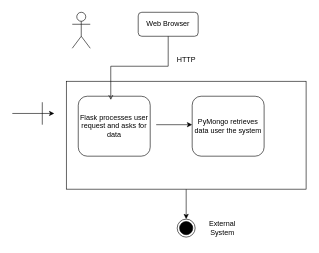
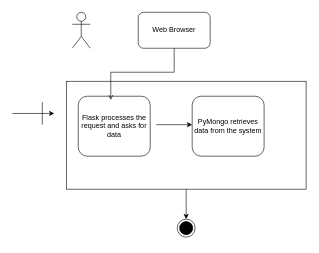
node "Web Browser": size 60x24 -> 72x36
node "HTTP": removed
node "Flask processes user request and asks for data": label "Flask processes user request and asks for data" -> "Flask processes the request and asks for data"
node "PyMongo retrieves data user the system": label "PyMongo retrieves data user the system" -> "PyMongo retrieves data from the system"
node "External System": removed
